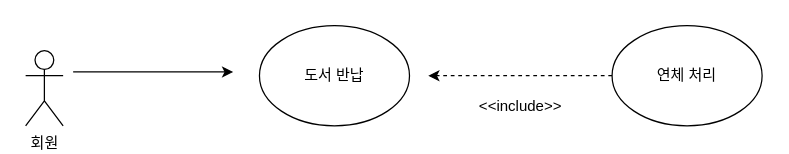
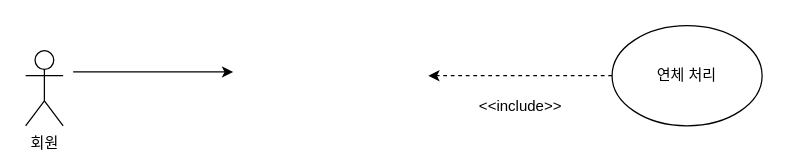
node "도서 반납": removed
